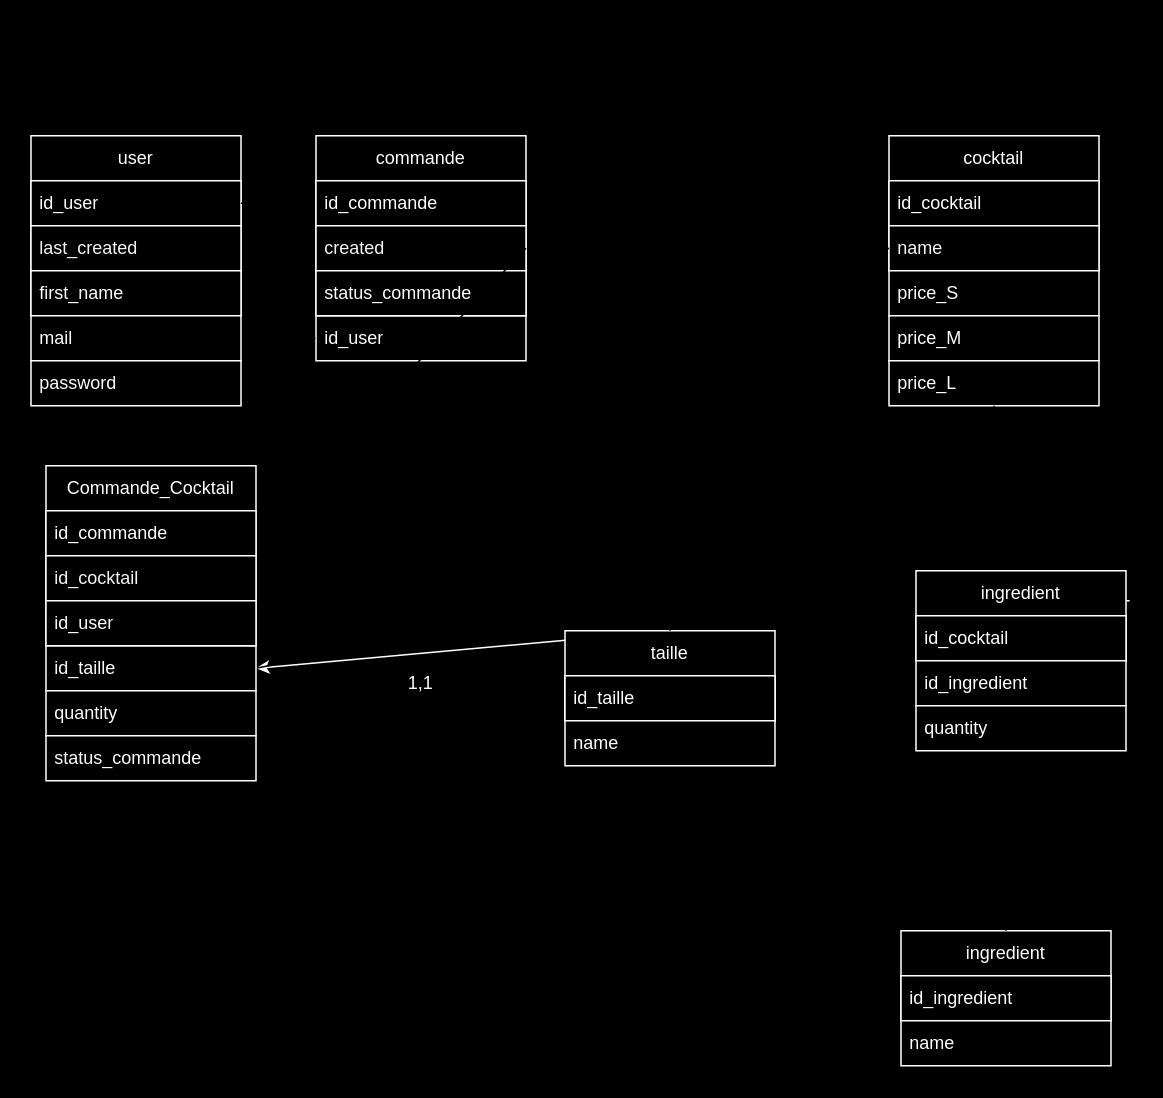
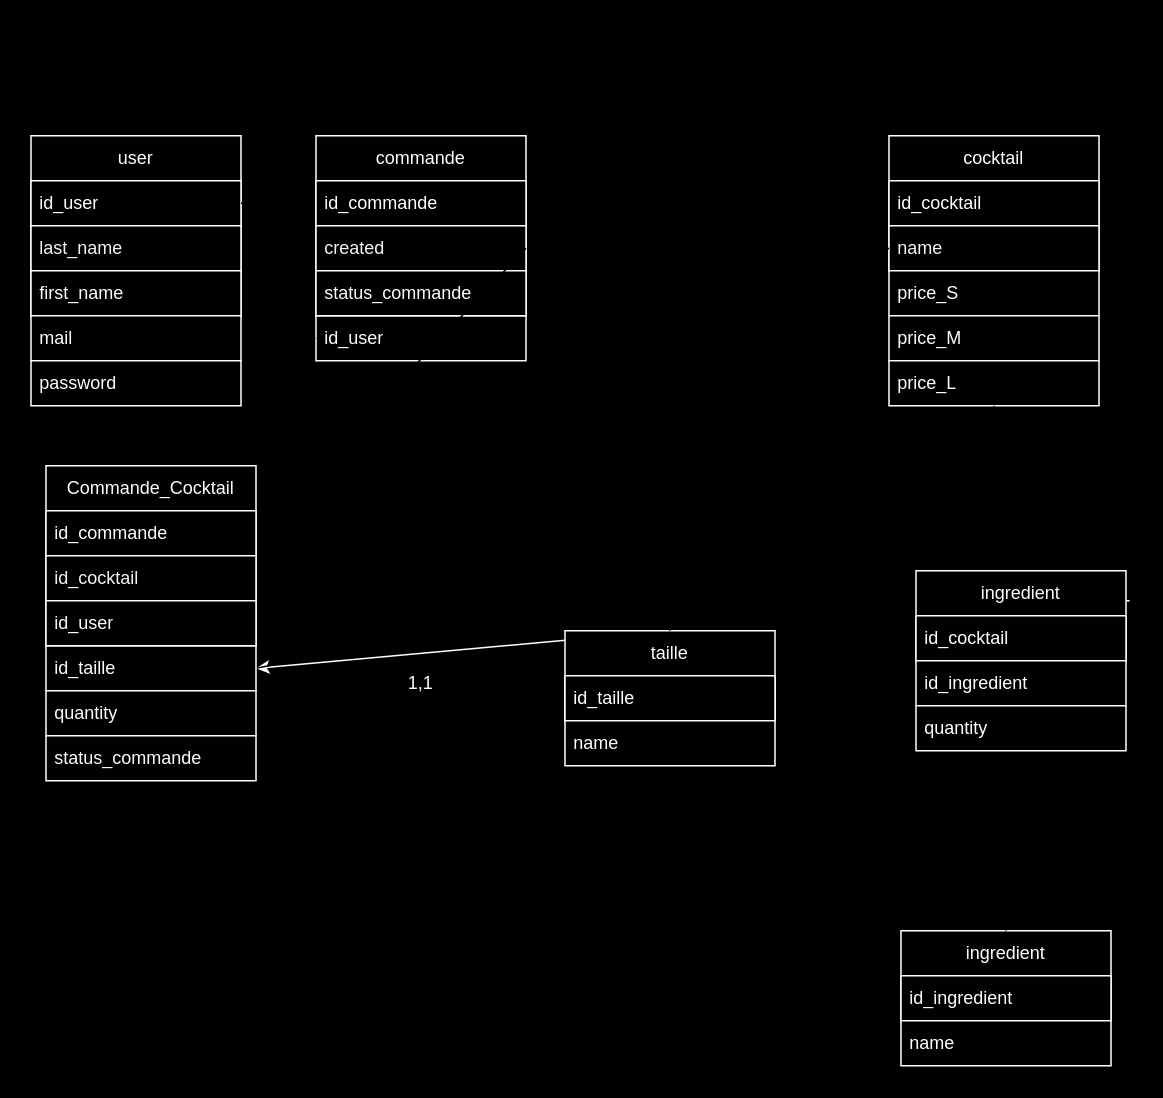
node "last_created": label "last_created" -> "last_name"
